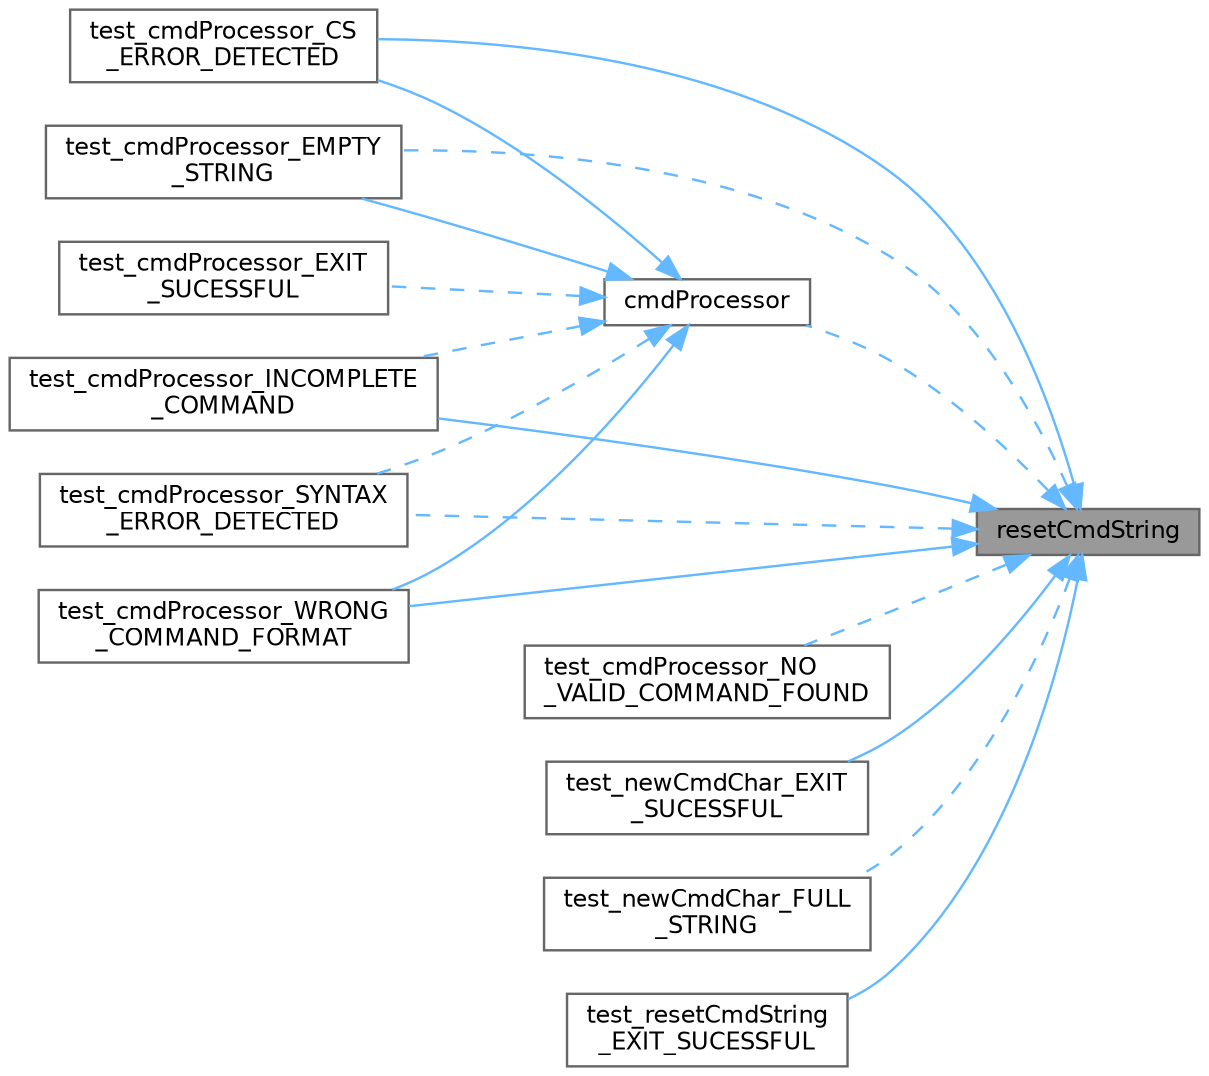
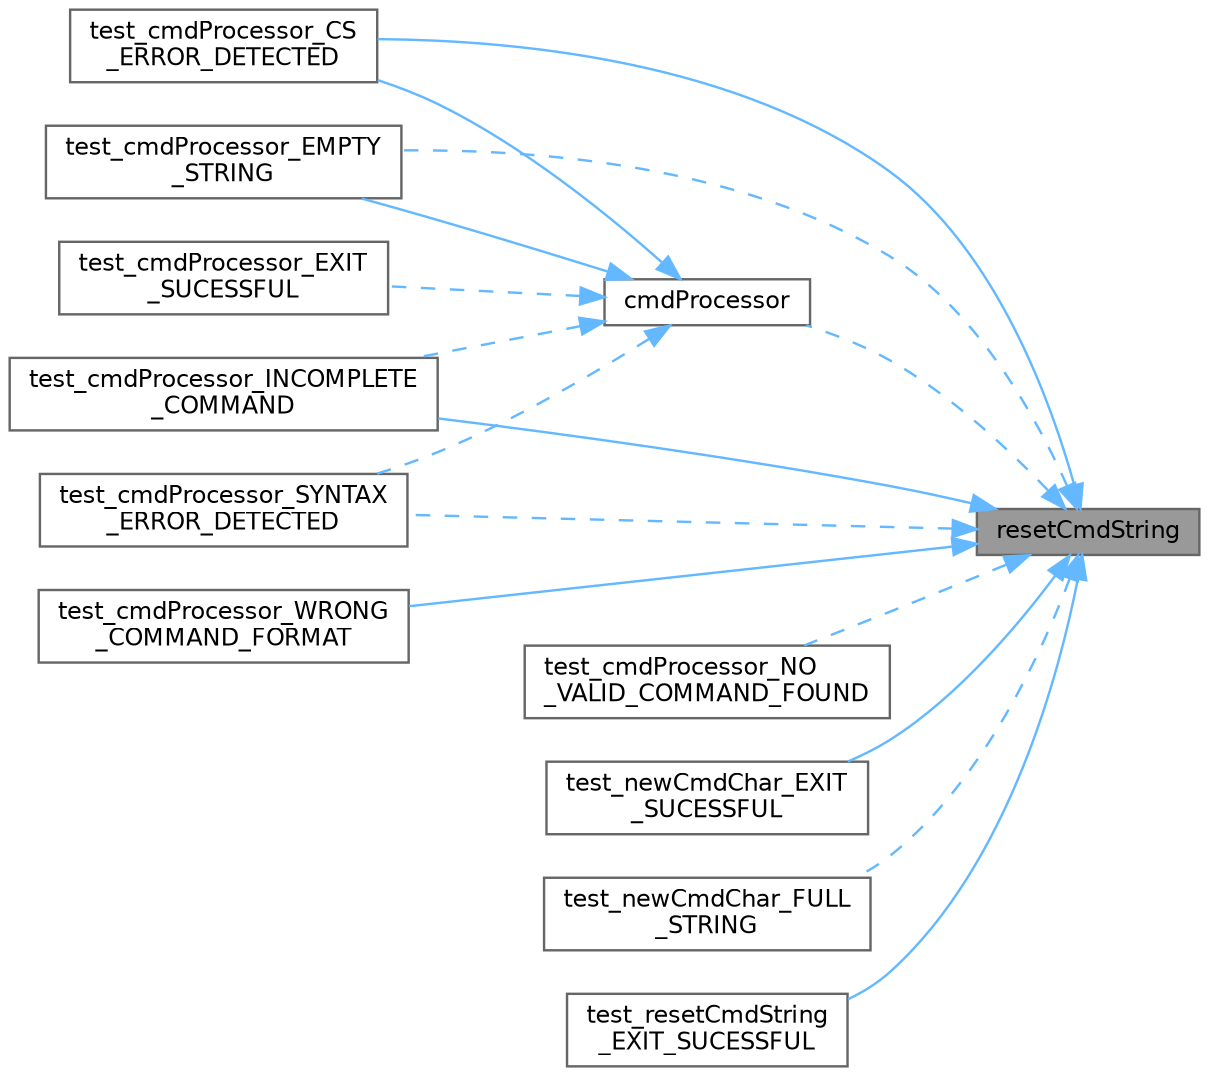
edge "test_cmdProcessor_WRONG _COMMAND_FORMAT" -> "cmdProcessor": removed
